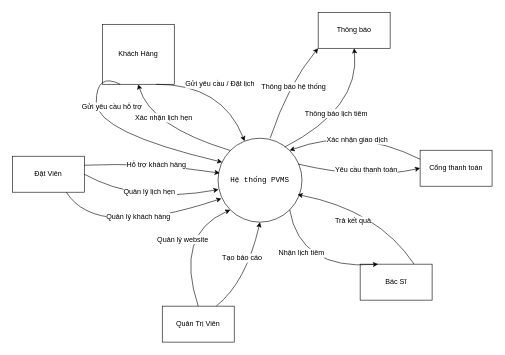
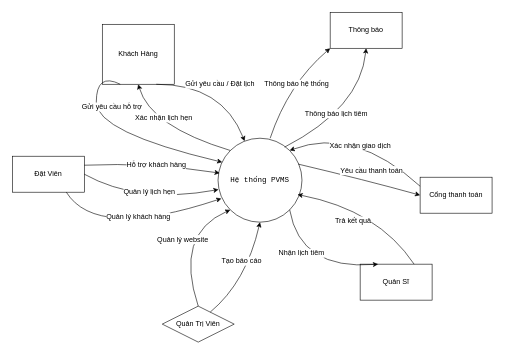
node "Thông báo": moved (354, 30) -> (366, 30)
node "Cổng thanh toán": moved (456, 168) -> (456, 195)
node "Bác Sĩ": label "Bác Sĩ" -> "Quản Sĩ"
node "Quản Trị Viên": shape rectangle -> diamond
